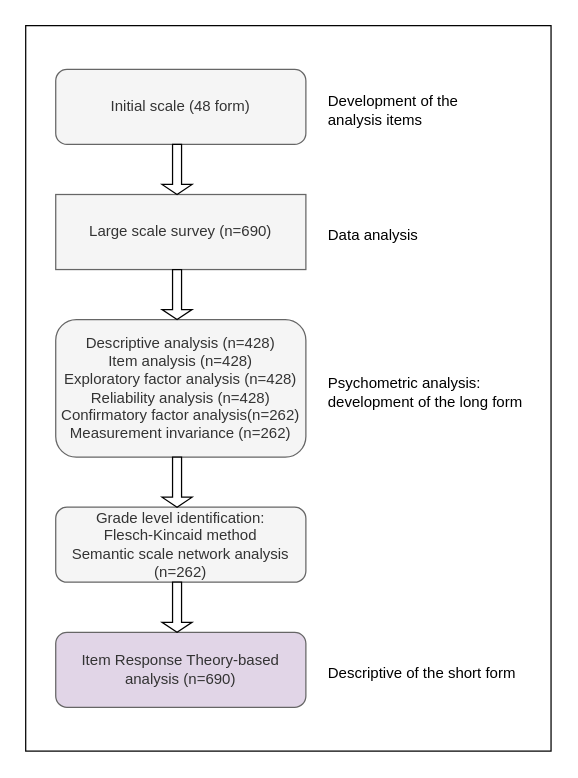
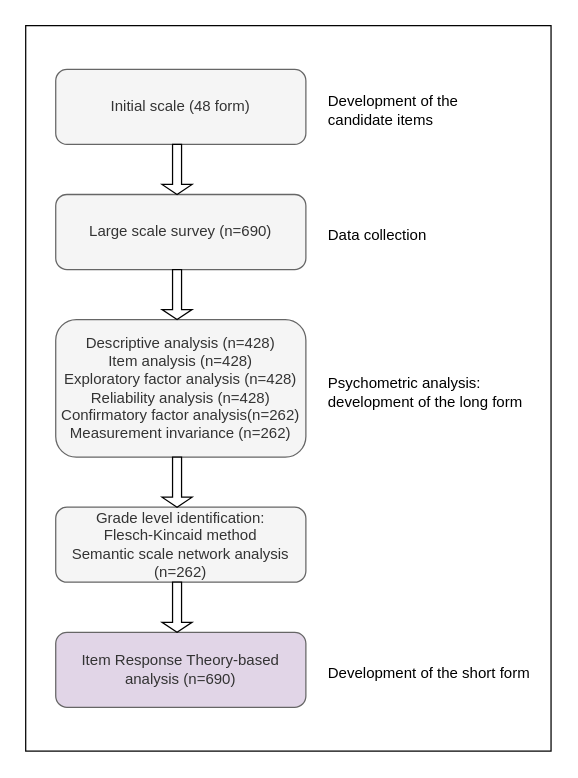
node "Development of the analysis items": label "Development of the analysis items" -> "Development of the candidate items"
node "Large scale survey (n=690)": shape rectangle -> rounded rectangle
node "Data analysis": label "Data analysis" -> "Data collection"
node "Descriptive of the short form": label "Descriptive of the short form" -> "Development of the short form"
